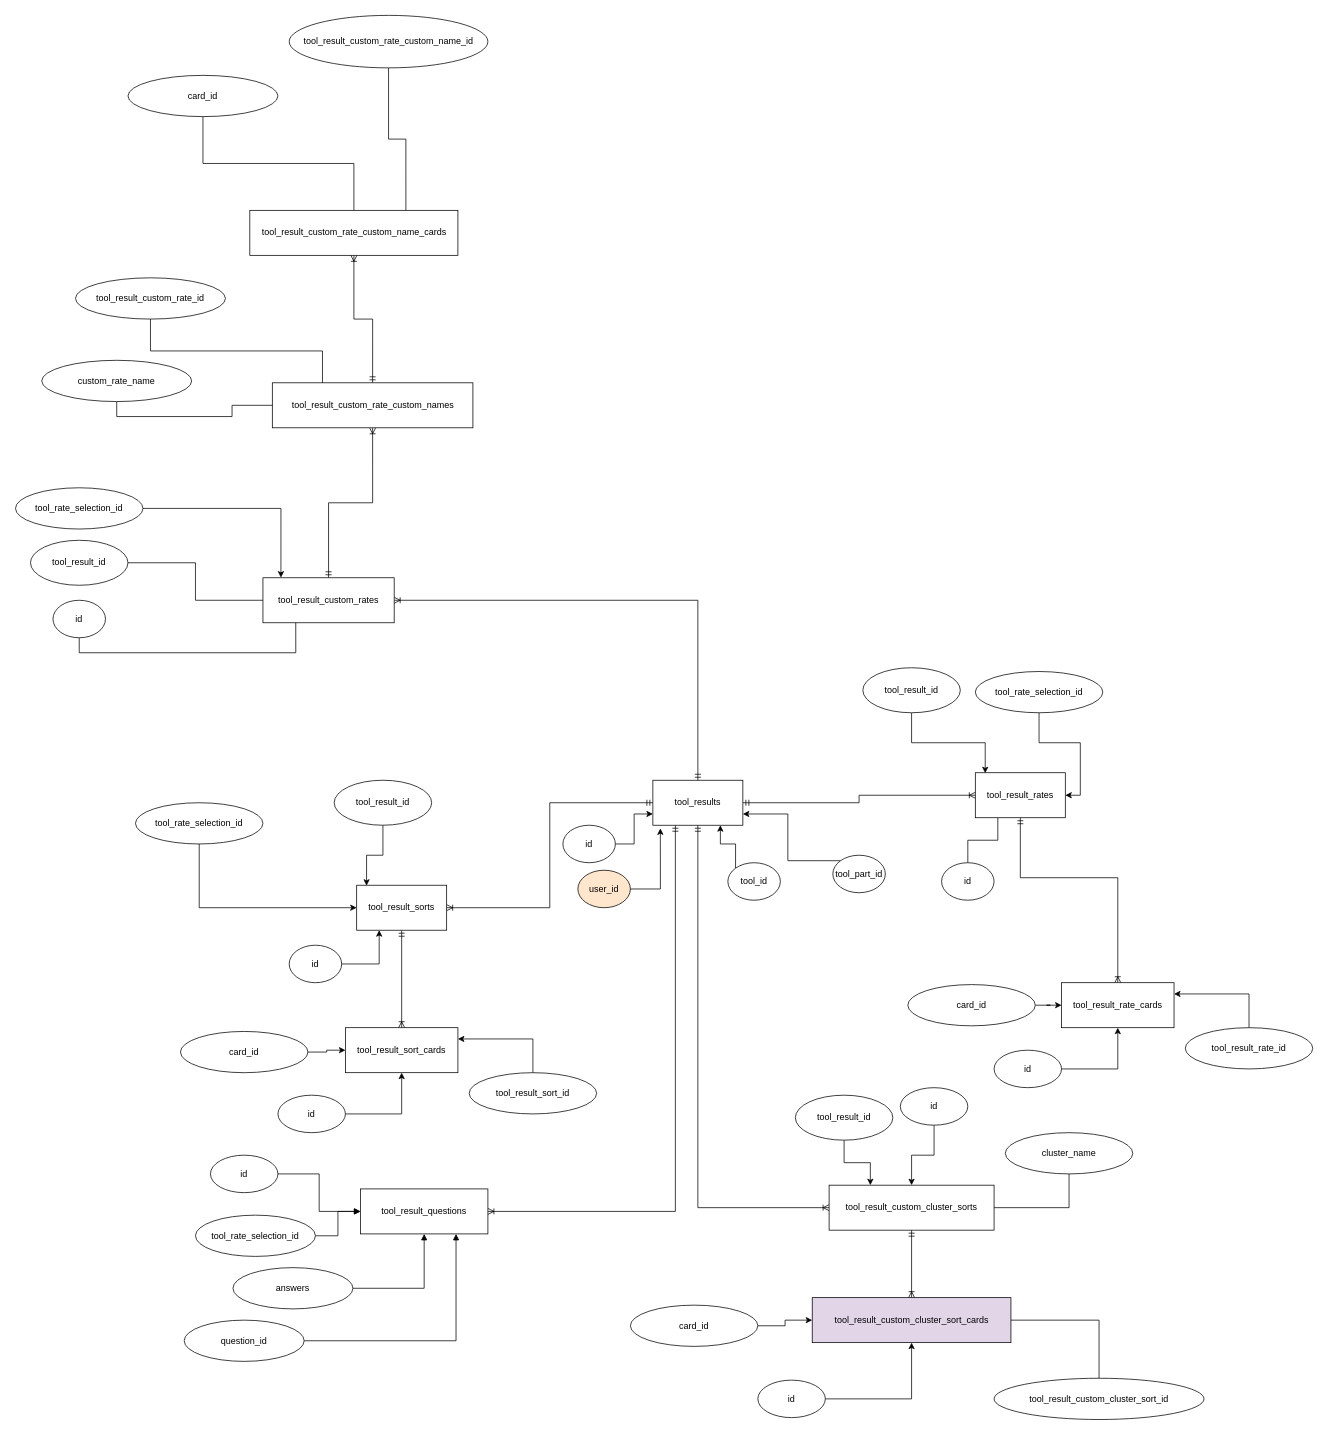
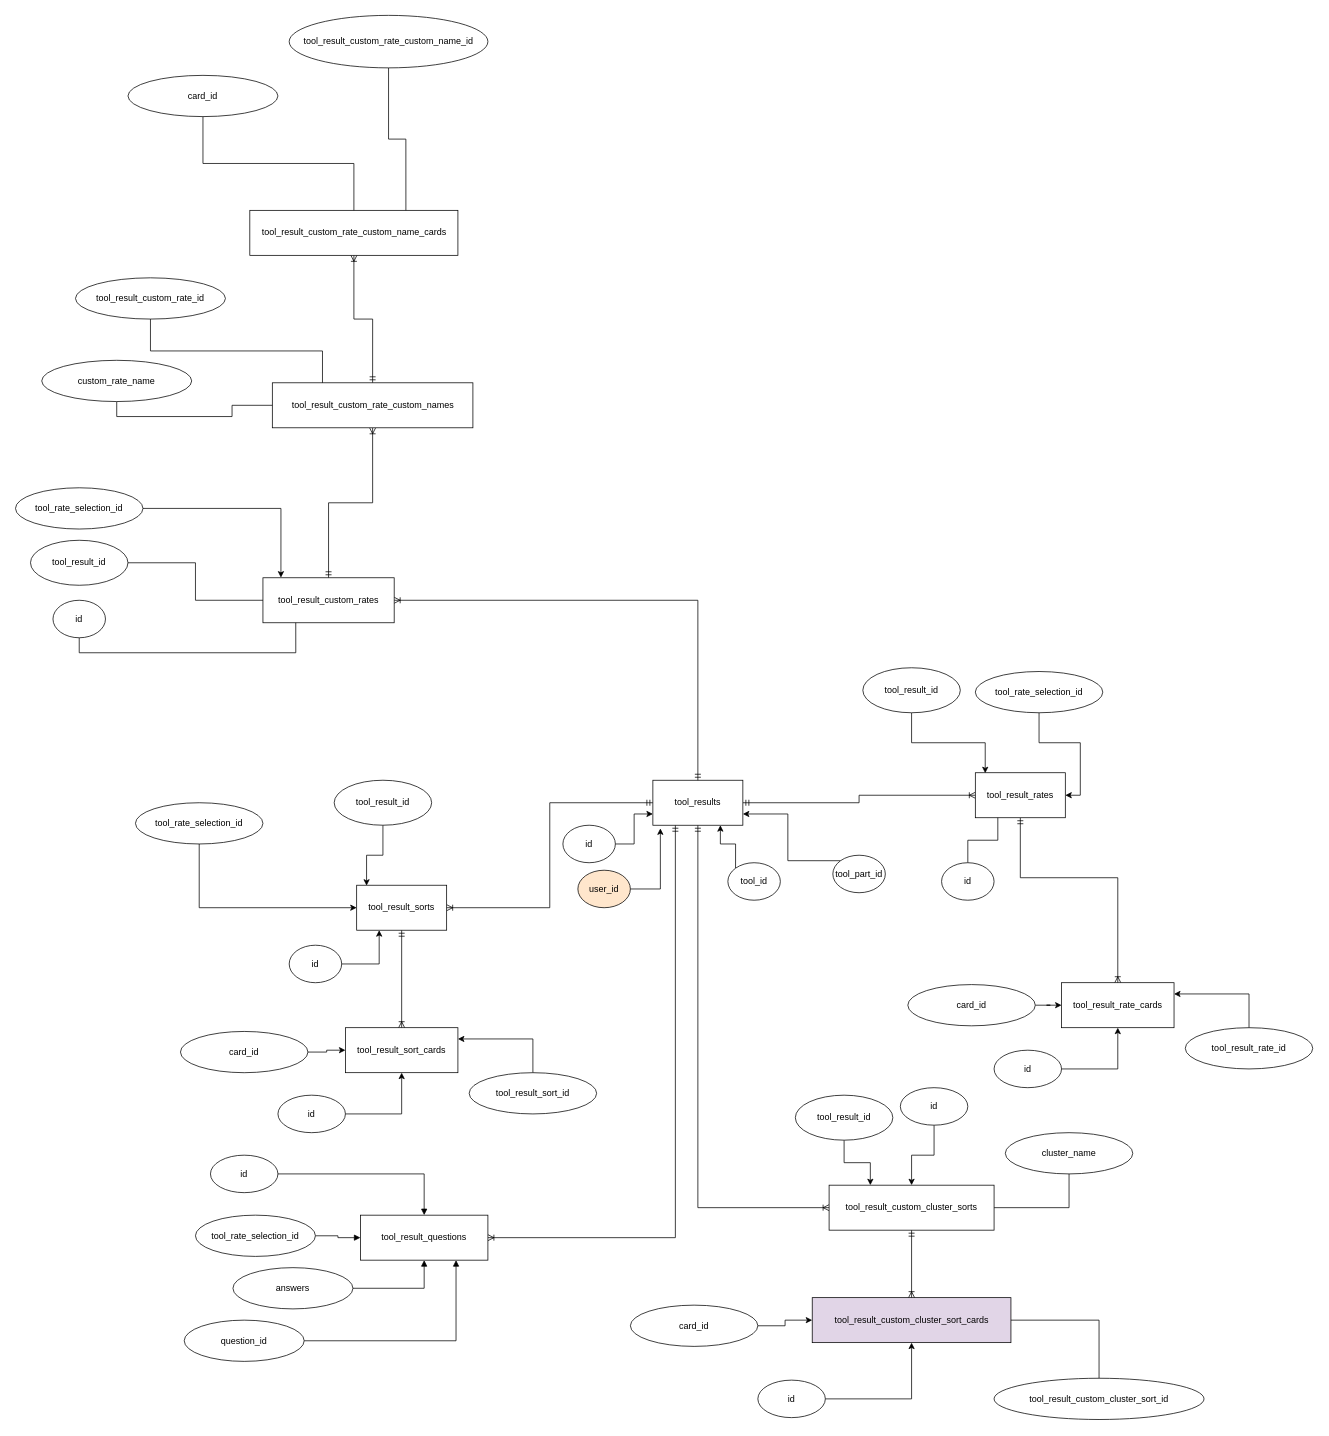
node "tool_result_questions": moved (424, 1212) -> (424, 1238)
